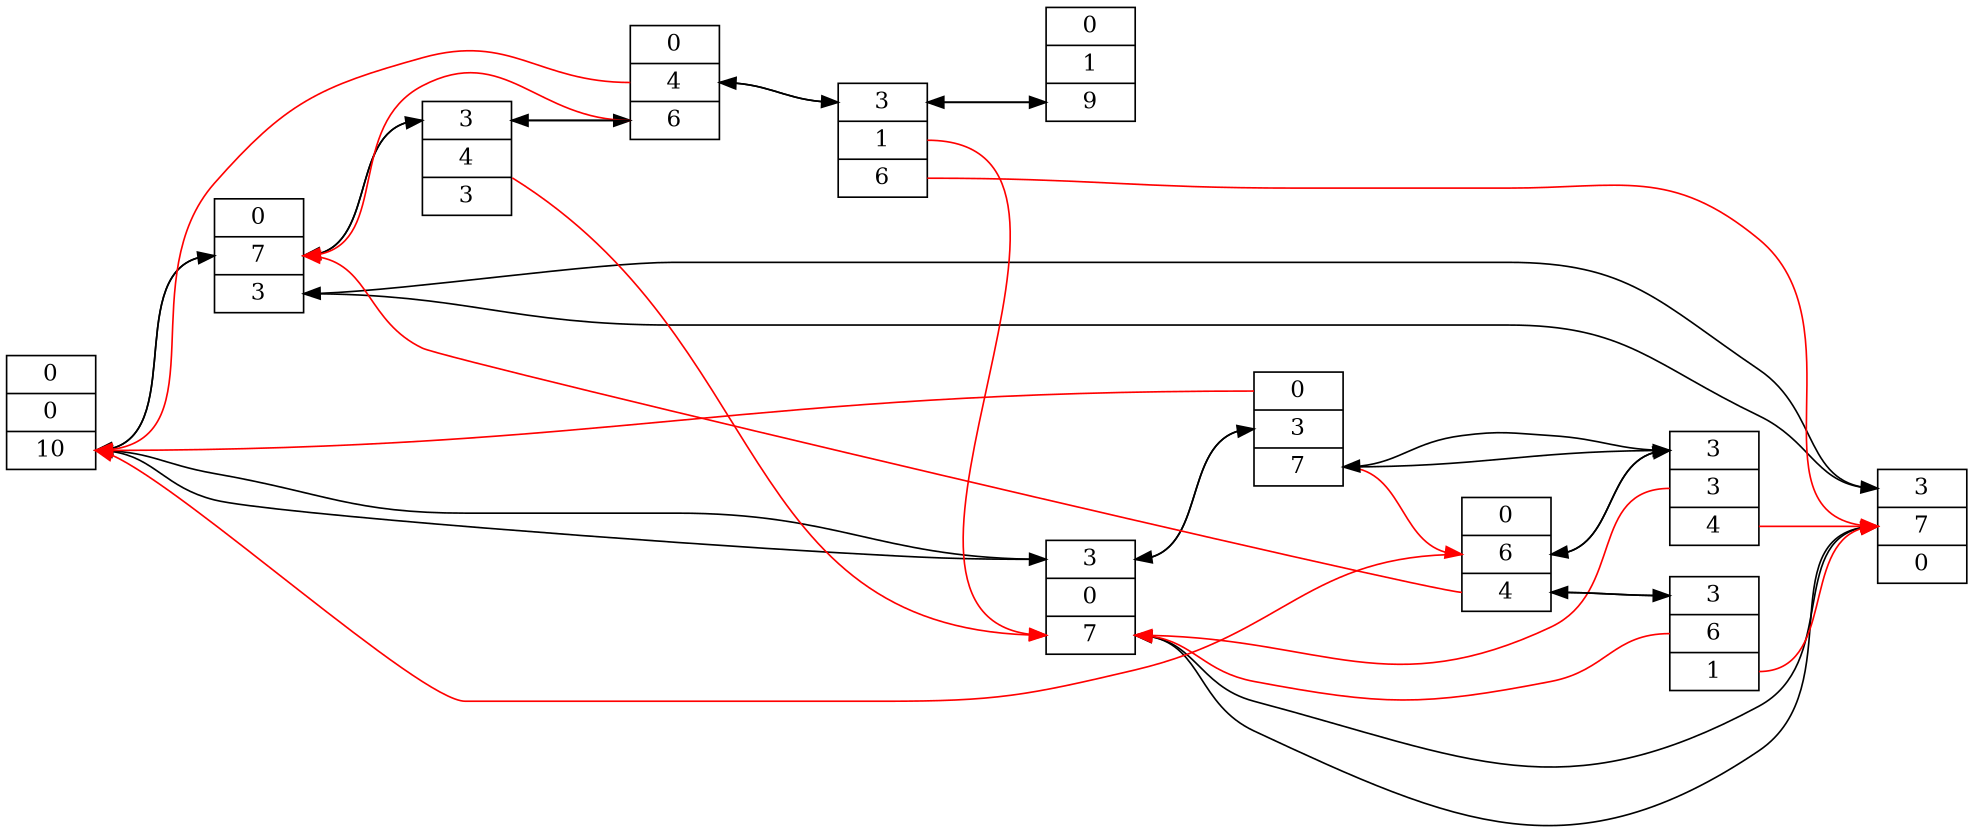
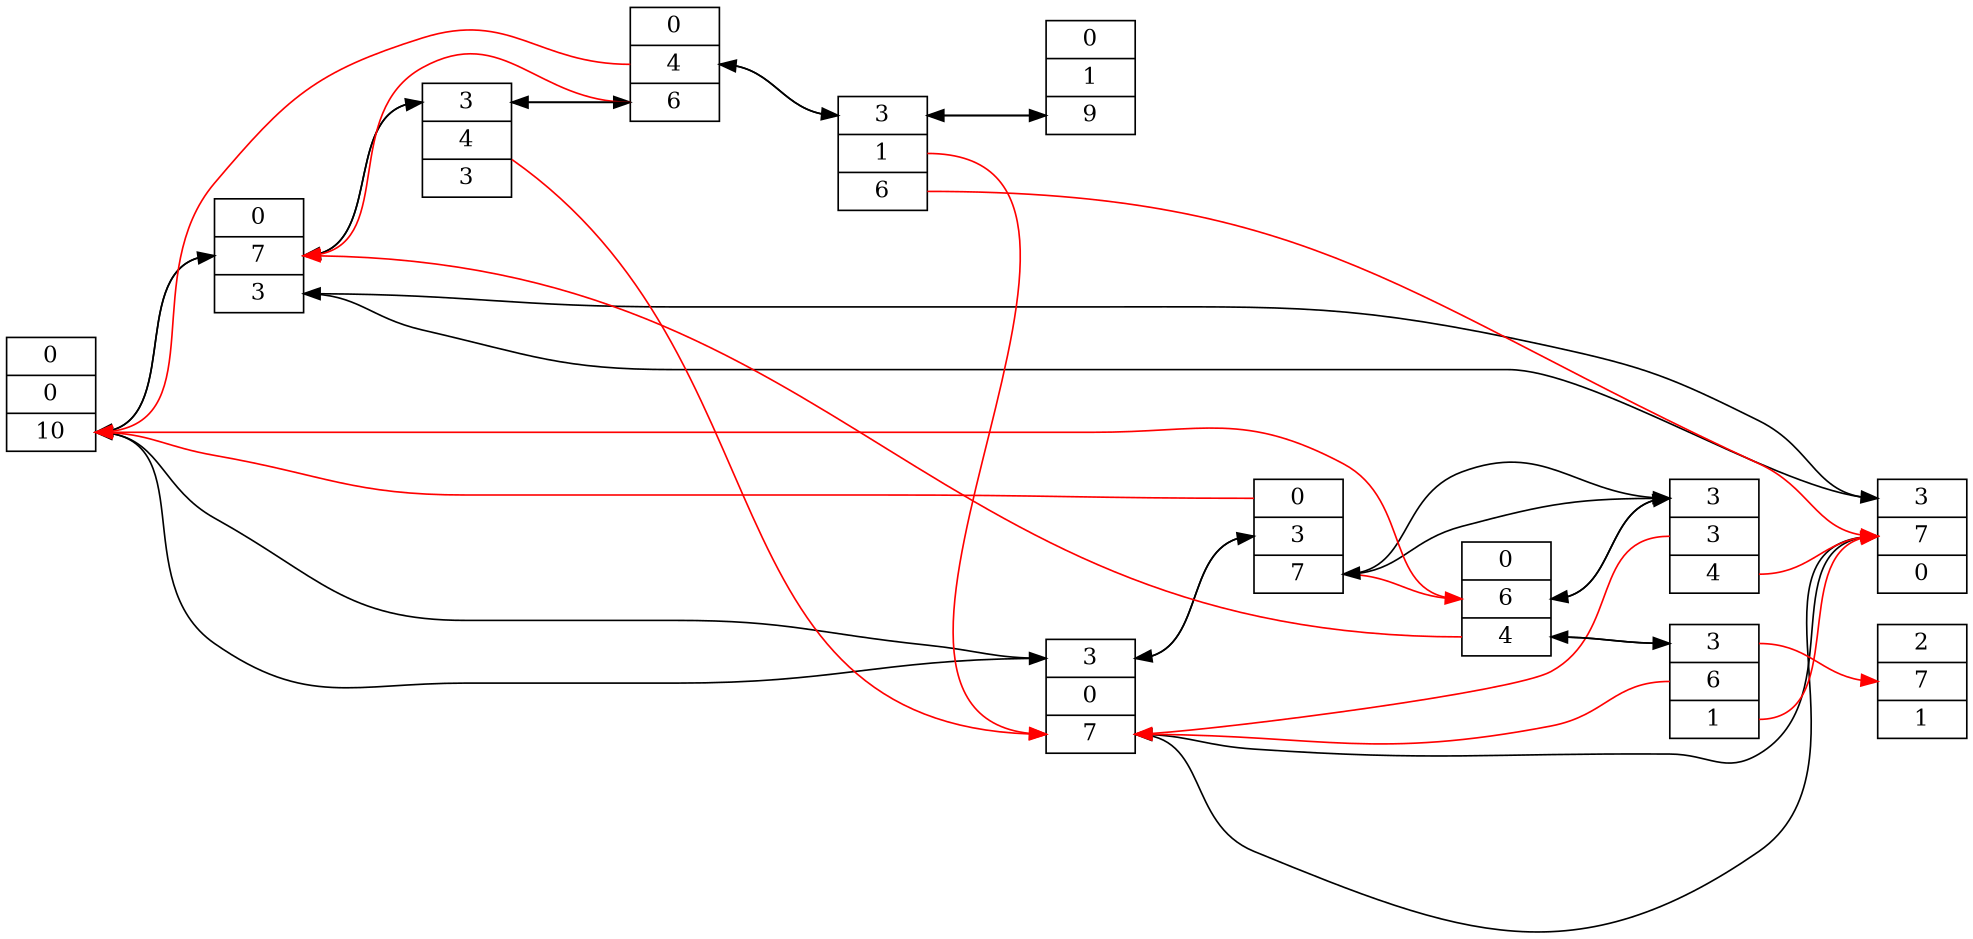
node "2": added
